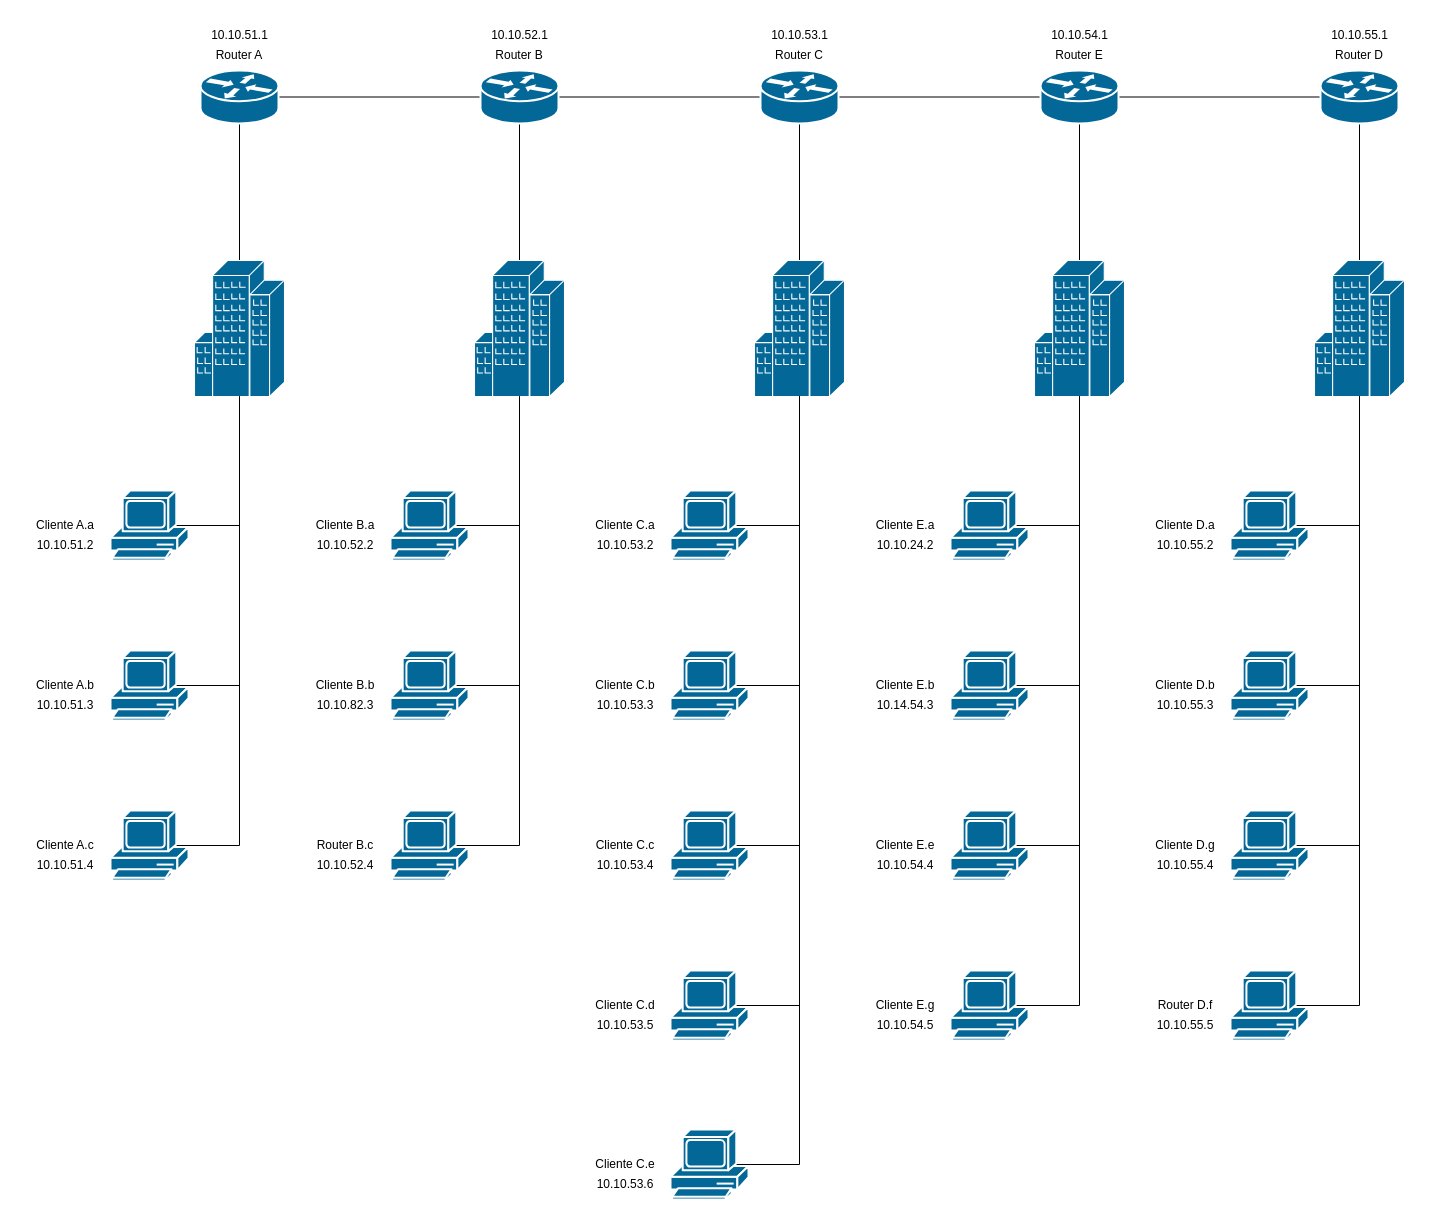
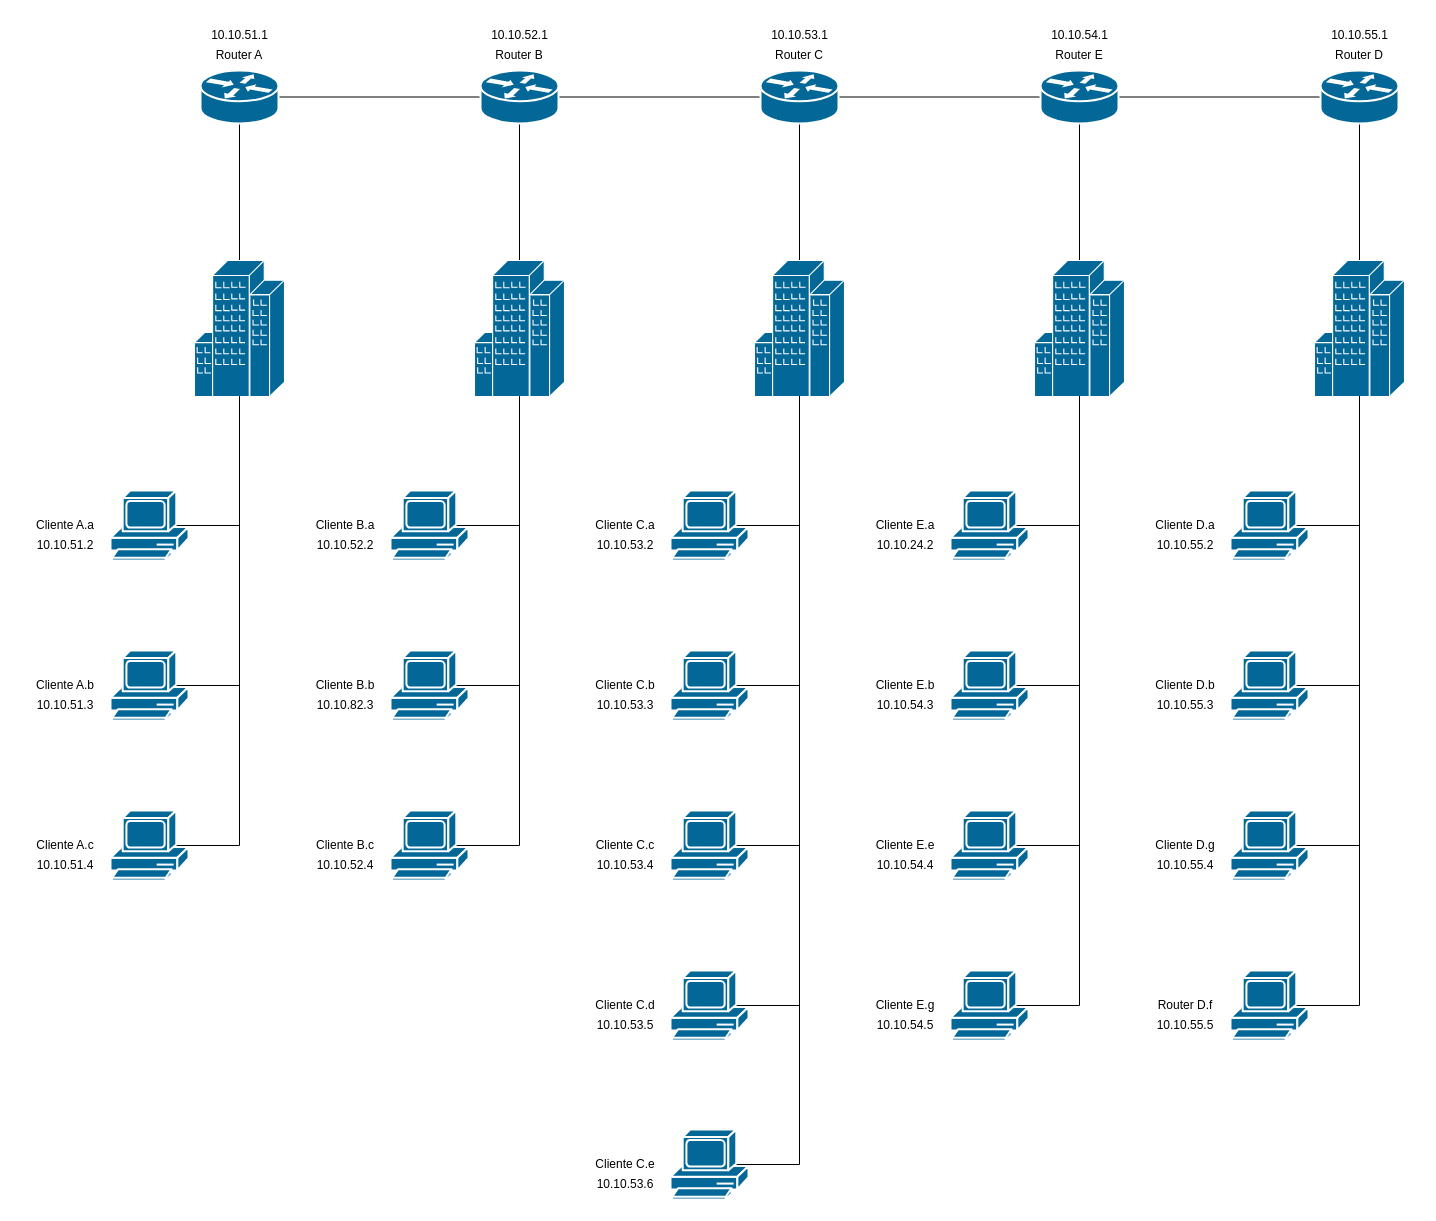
node "10.14.54.3": label "10.14.54.3" -> "10.10.54.3"
node "Router B.c": label "Router B.c" -> "Cliente B.c"
